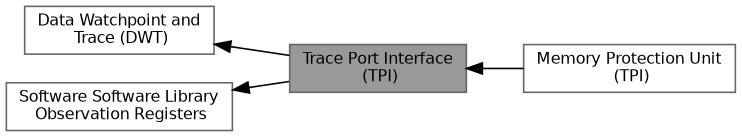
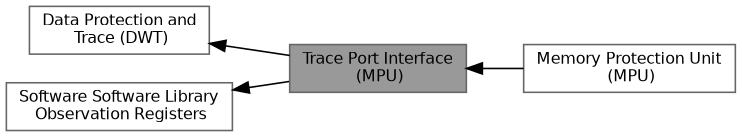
node "Data Watchpoint and Trace (DWT)": label "Data Watchpoint and Trace (DWT)" -> "Data Protection and Trace (DWT)"
node "Trace Port Interface (TPI)": label "Trace Port Interface (TPI)" -> "Trace Port Interface (MPU)"
node "Memory Protection Unit (TPI)": label "Memory Protection Unit (TPI)" -> "Memory Protection Unit (MPU)"
